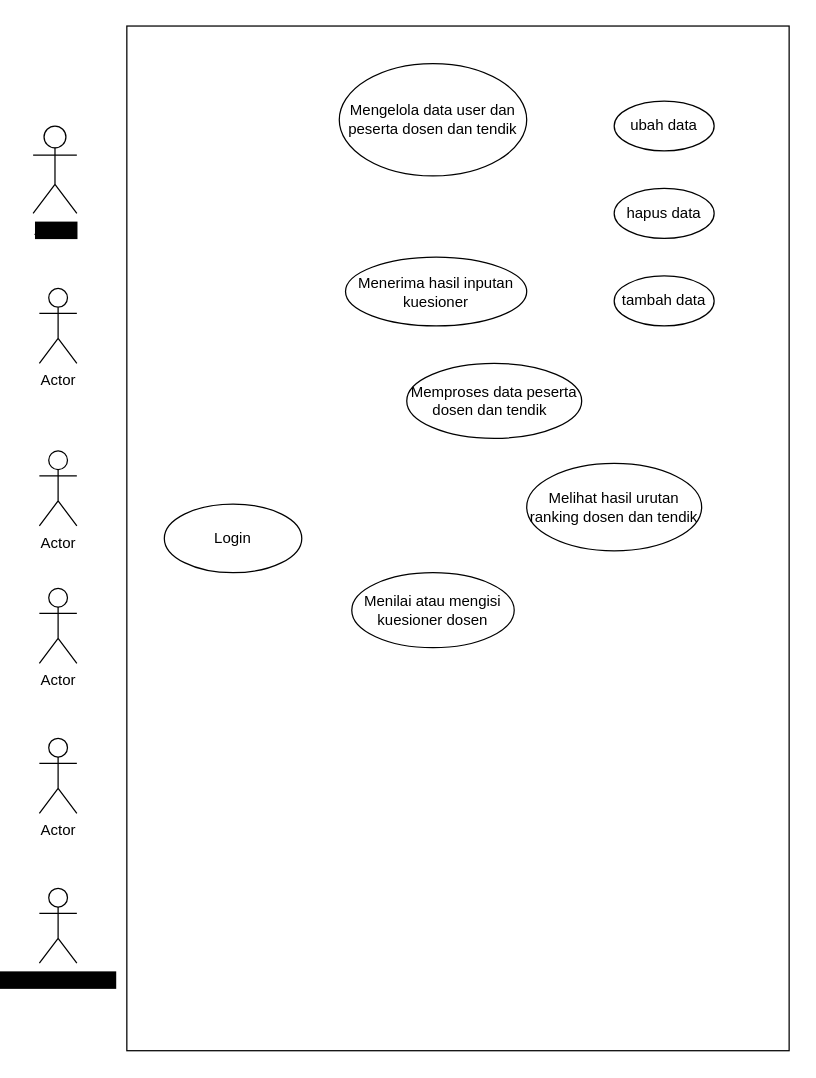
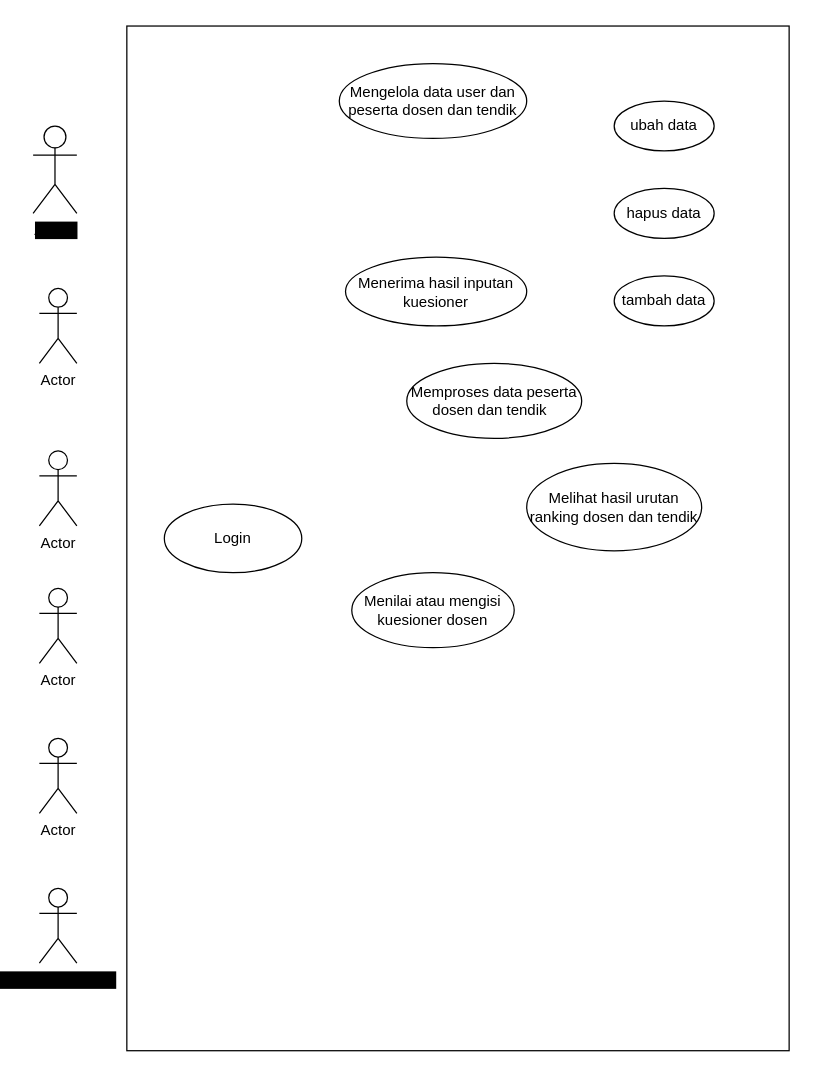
node "Mengelola data user dan peserta dosen dan tendik": size 188x113 -> 188x75
